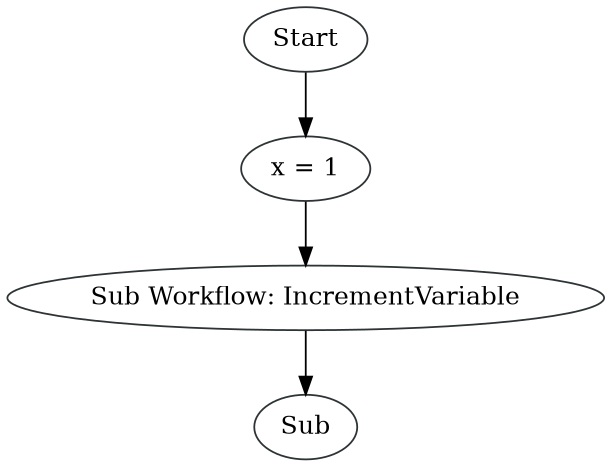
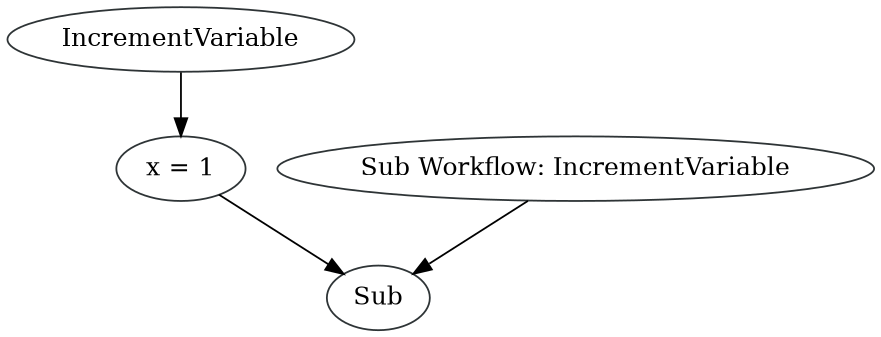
node "Start": label "Start" -> "IncrementVariable"
edge "x = 1" -> "Sub Workflow: IncrementVariable": now "x = 1" -> "Sub"
